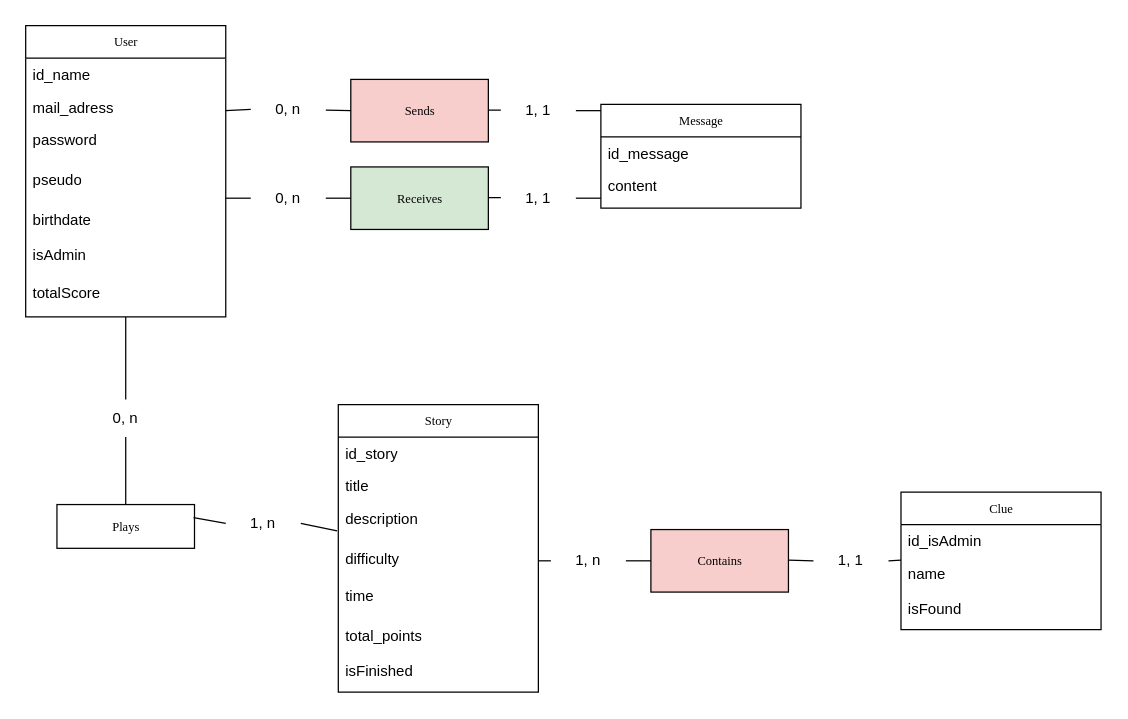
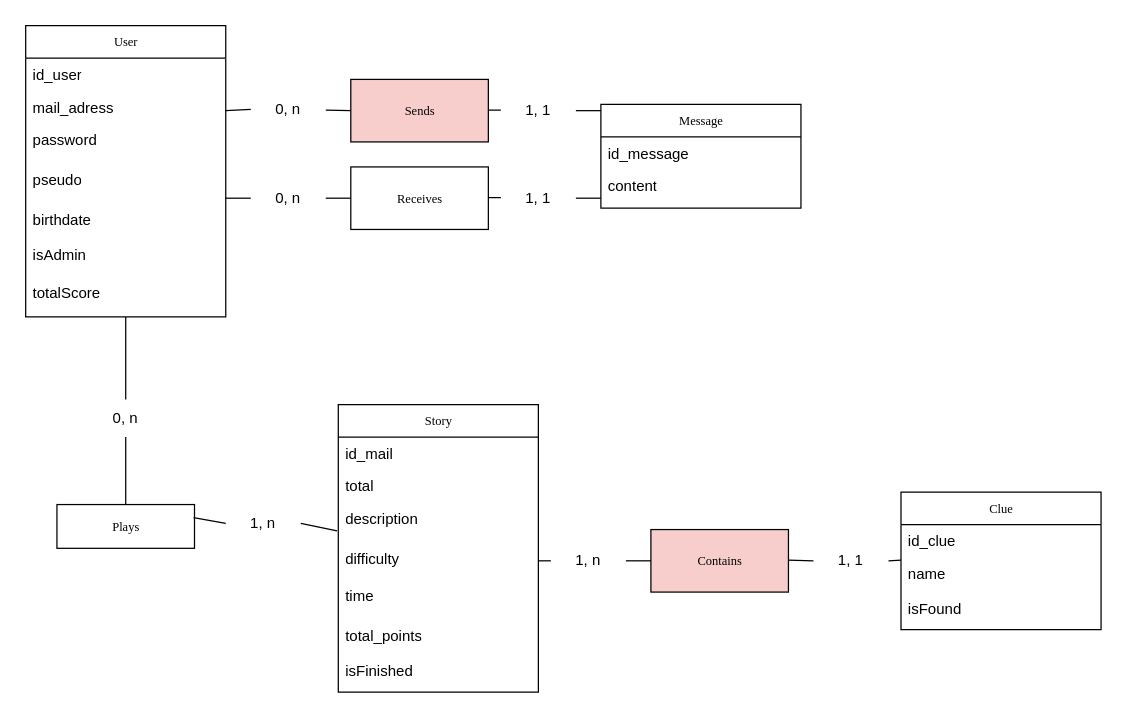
node "id_name": label "id_name" -> "id_user"
node "Receives": fillcolor #d5e8d4 -> #ffffff
node "id_story": label "id_story" -> "id_mail"
node "title": label "title" -> "total"
node "id_isAdmin": label "id_isAdmin" -> "id_clue"
